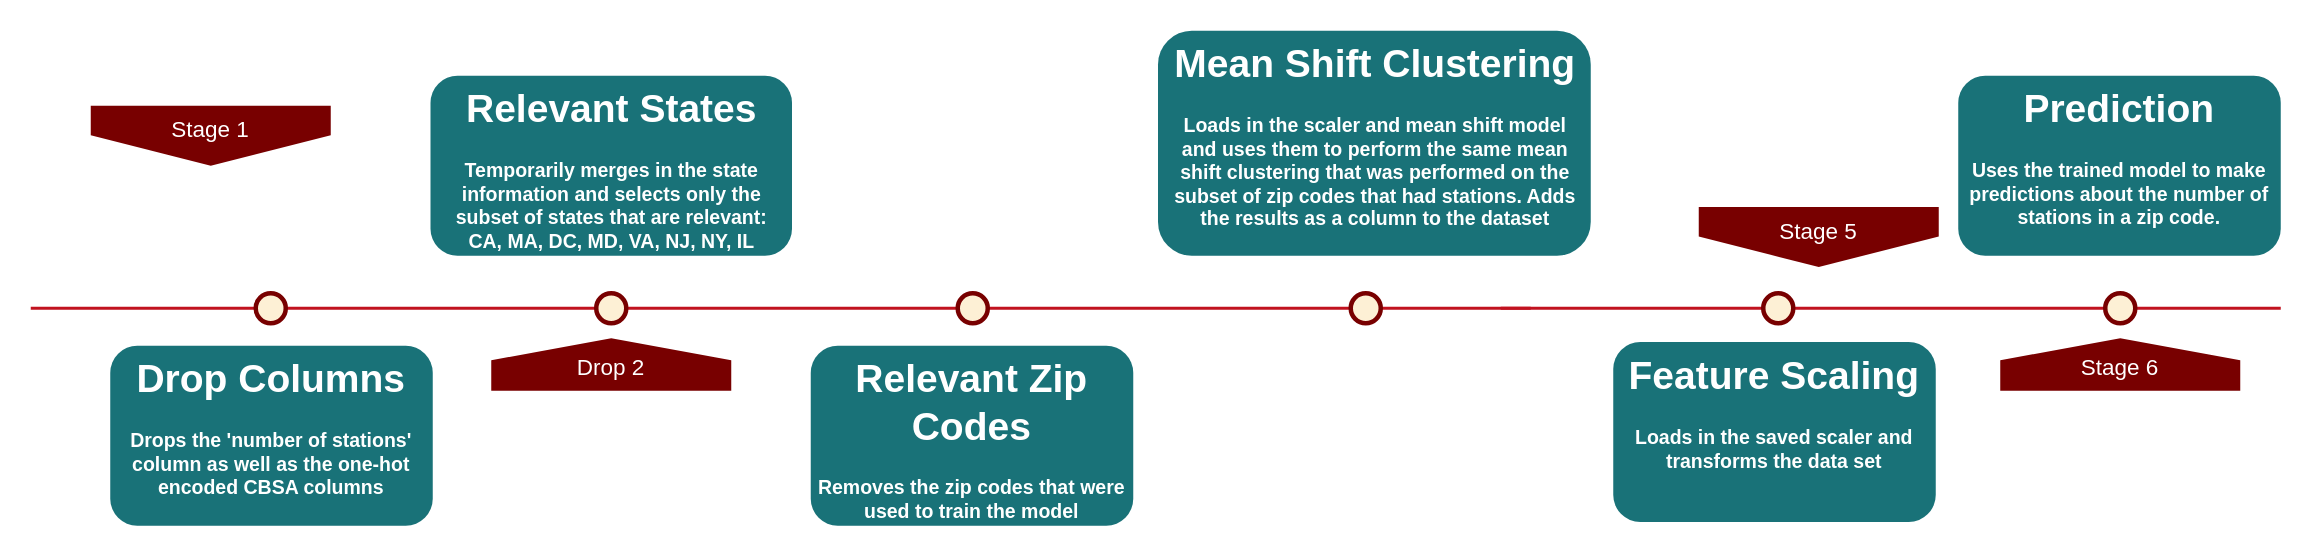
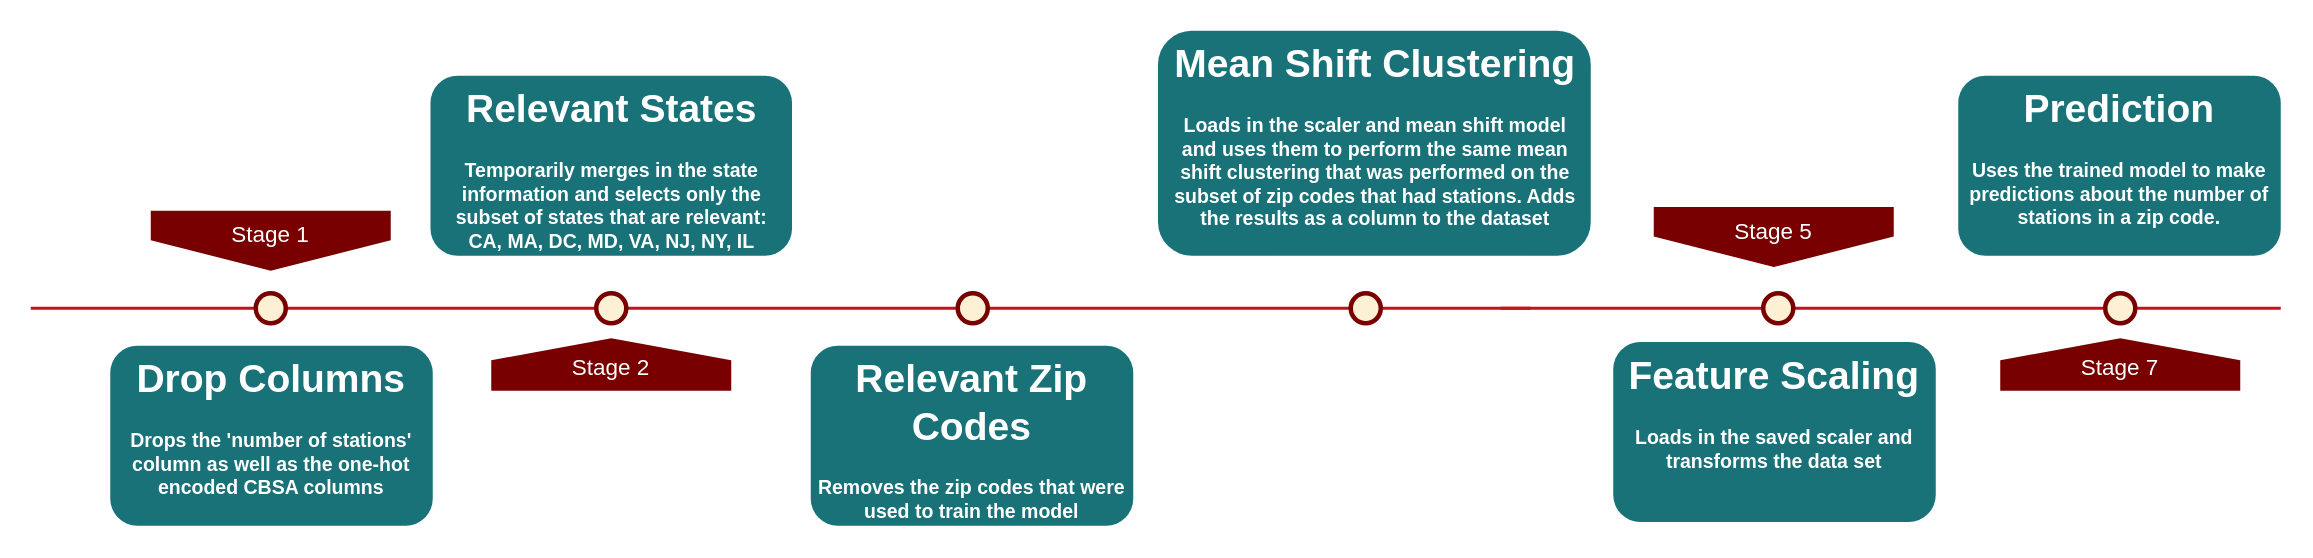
node "Stage 1": moved (211, 136) -> (271, 241)
node "Stage 5": moved (1819, 237) -> (1774, 237)
node "Drop 2": label "Drop 2" -> "Stage 2"
node "Stage 6": label "Stage 6" -> "Stage 7"
